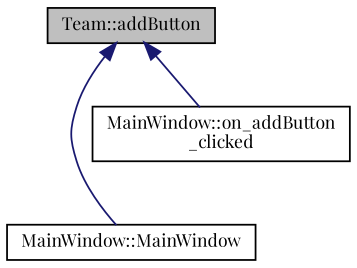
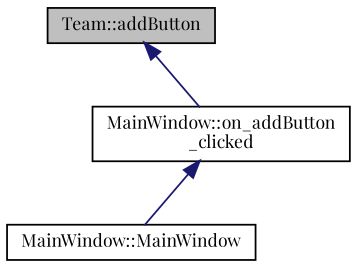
edge "MainWindow::MainWindow" -> "Team::addButton": now "MainWindow::MainWindow" -> "MainWindow::on_addButton _clicked"
